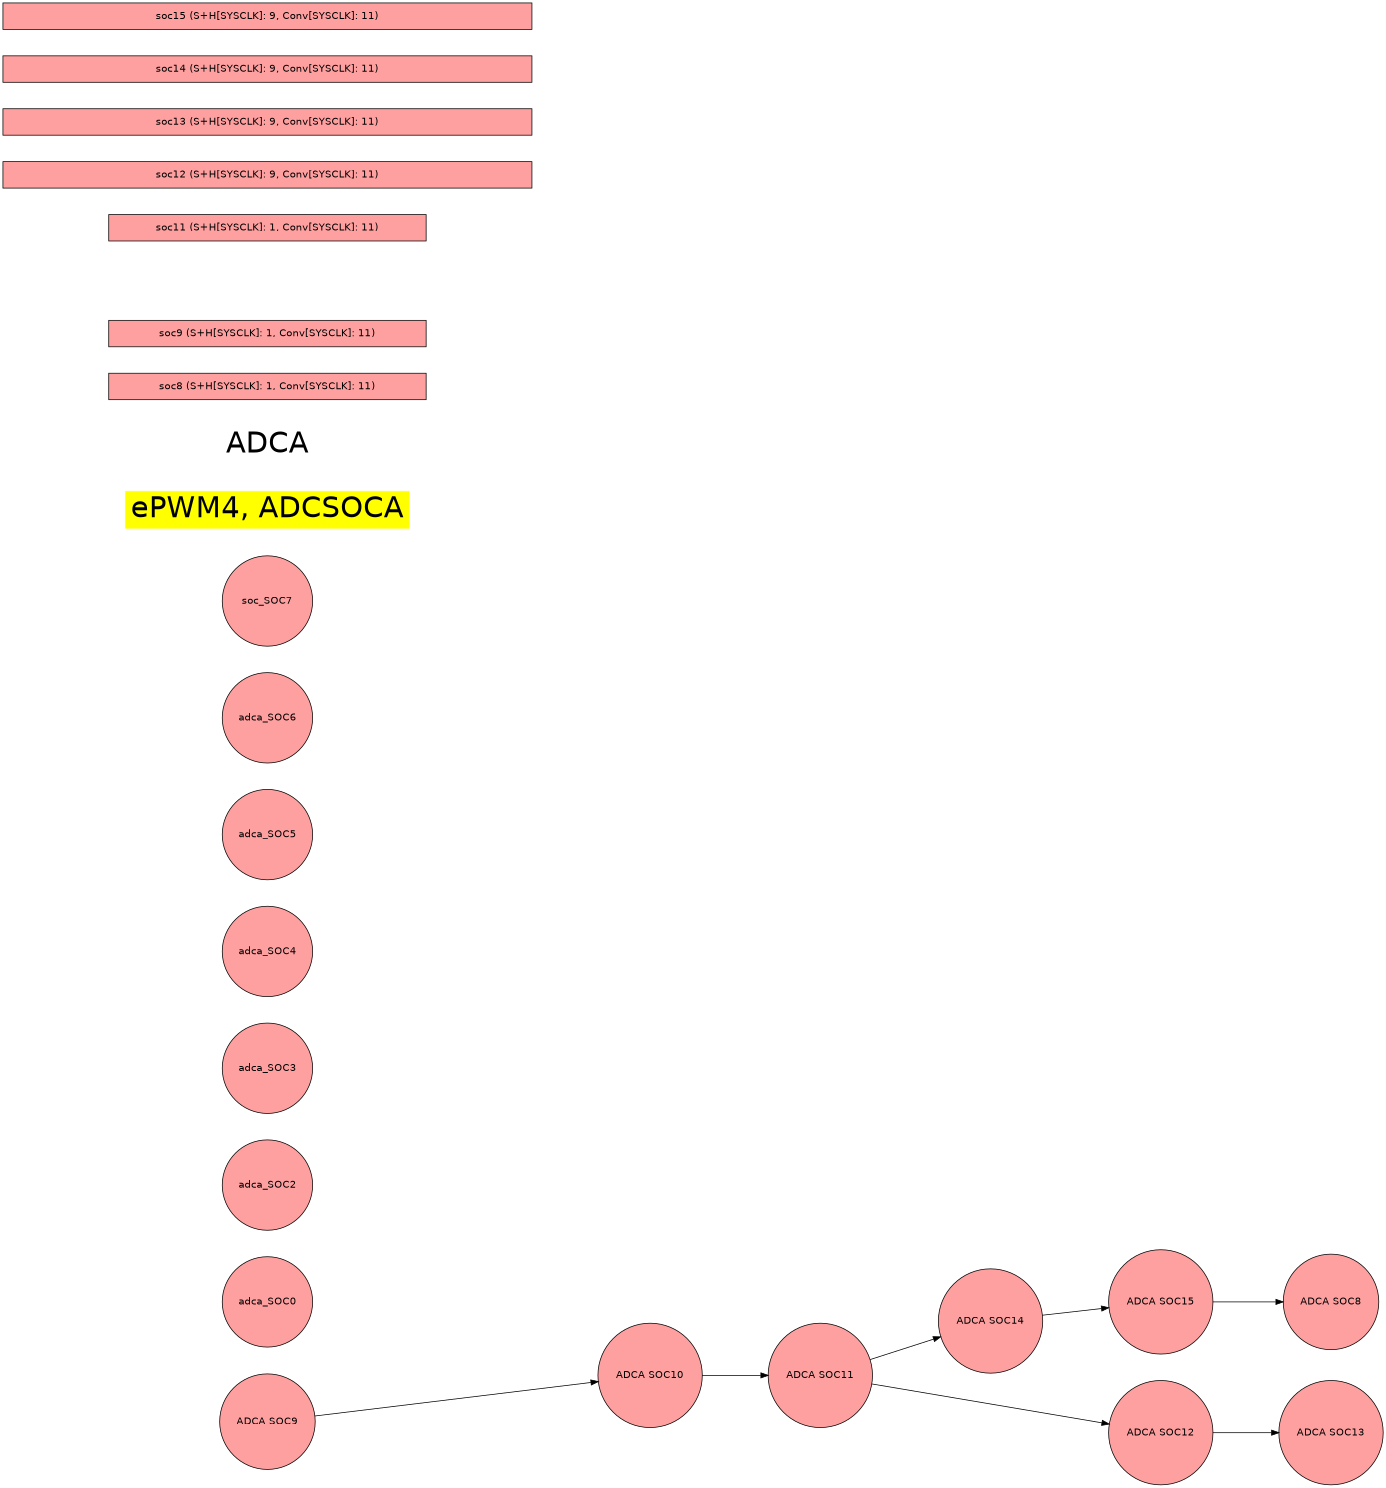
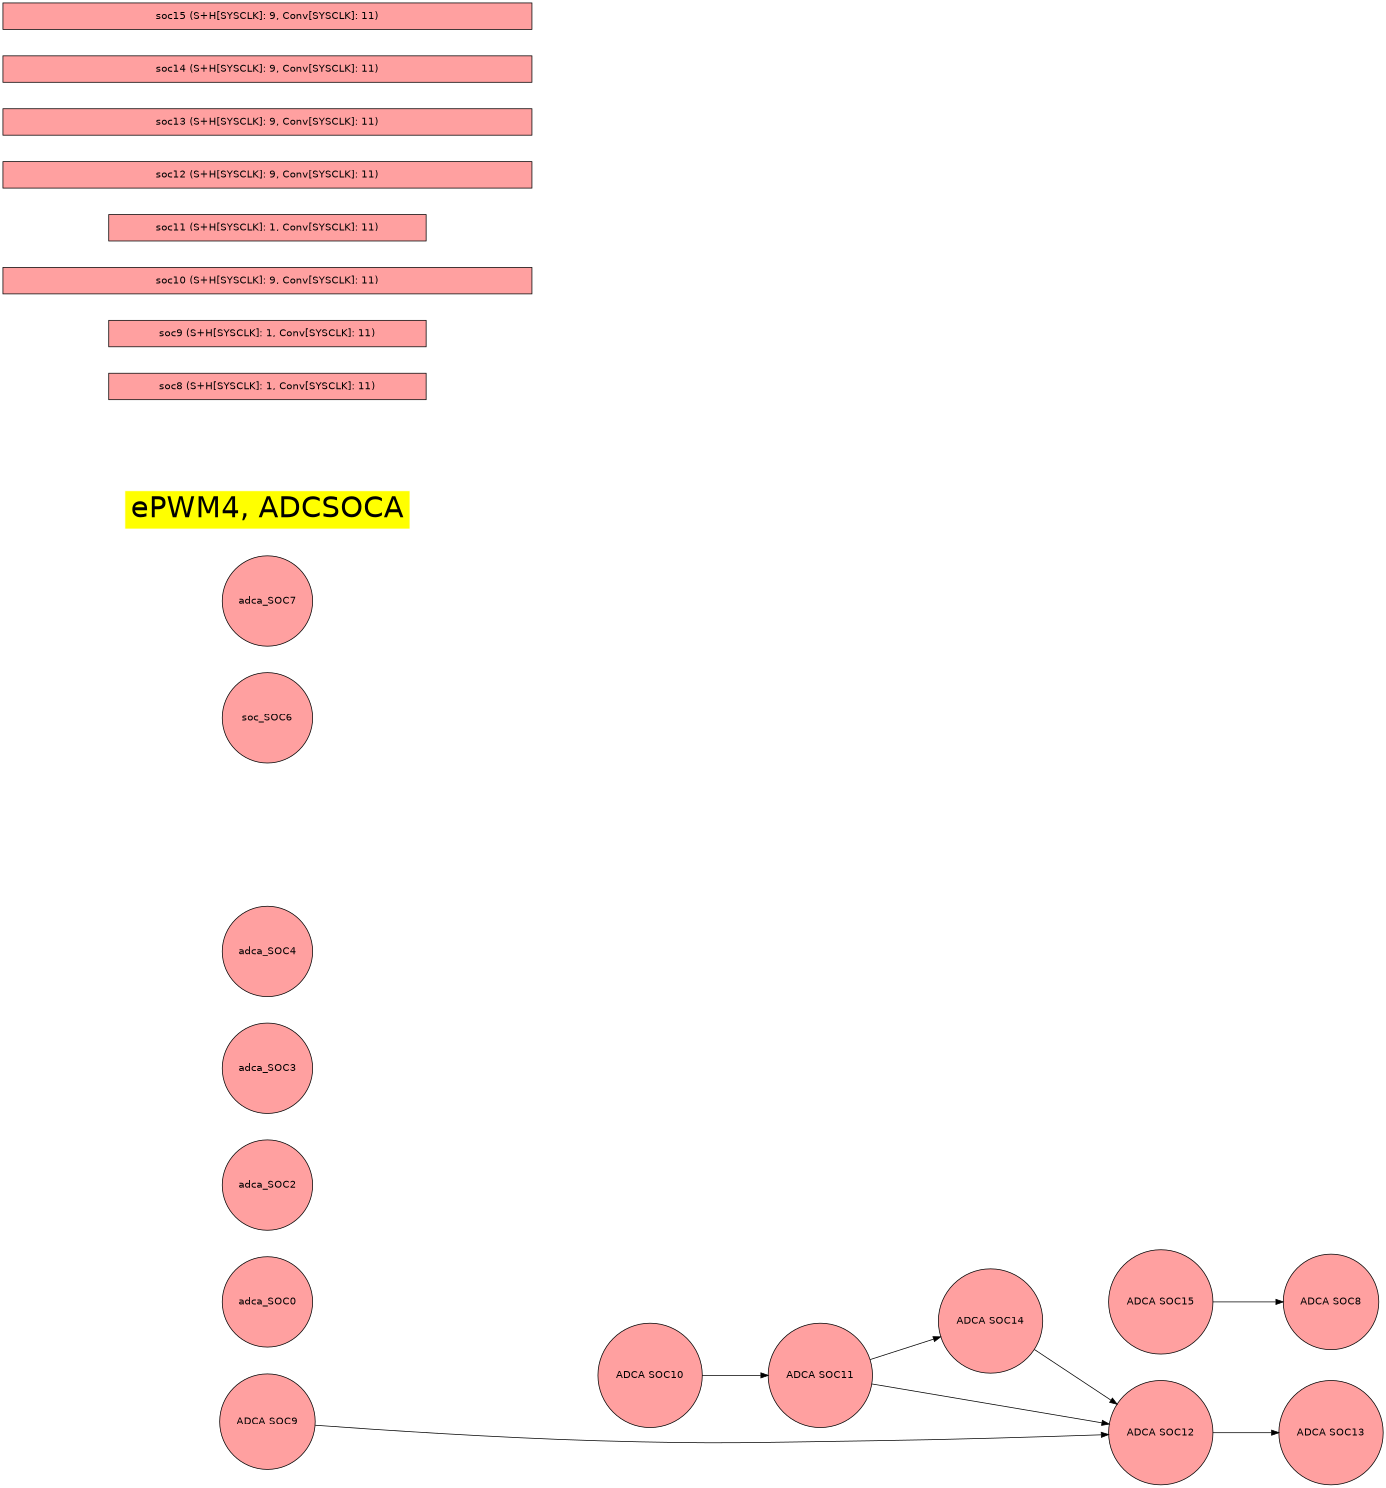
node "soc10 (S+H[SYSCLK]: 9, Conv[SYSCLK]: 11)": added
node "ADCA": removed
node "soc_SOC7": label "soc_SOC7" -> "adca_SOC7"
node "adca_SOC6": label "adca_SOC6" -> "soc_SOC6"
node "adca_SOC5": removed
edge "ADCA SOC14" -> "ADCA SOC15": now "ADCA SOC14" -> "ADCA SOC12"
edge "ADCA SOC9" -> "ADCA SOC10": now "ADCA SOC9" -> "ADCA SOC12"
